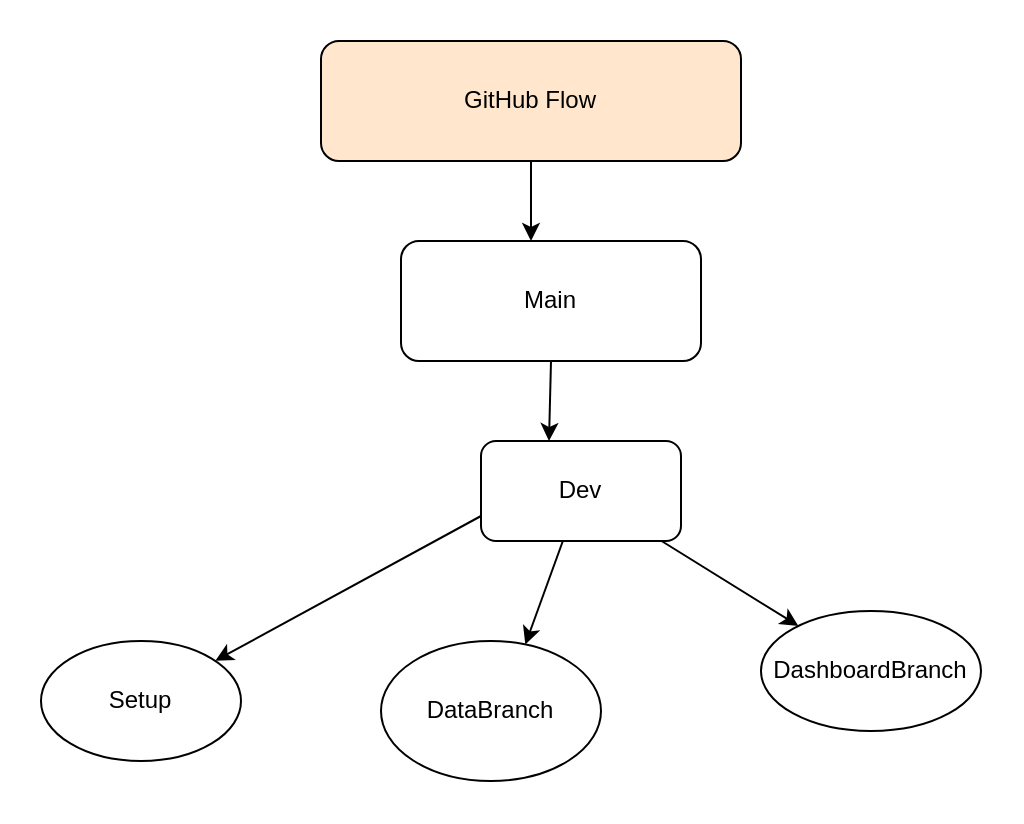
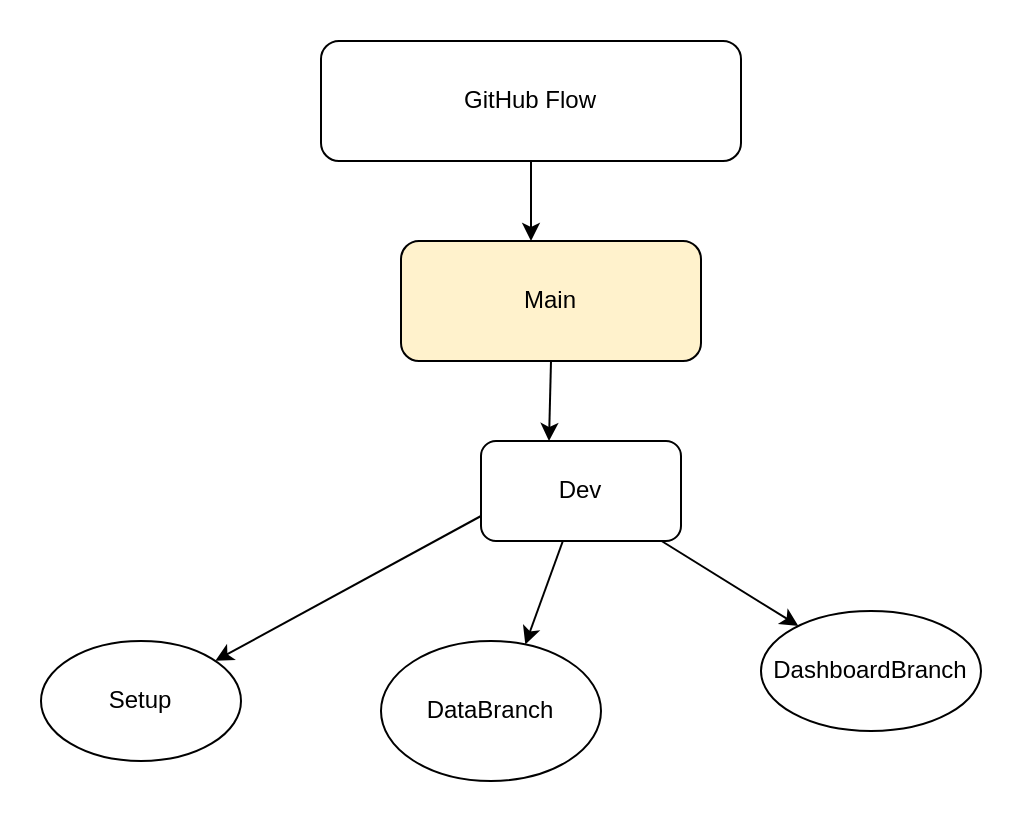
node "GitHub Flow": fillcolor #ffe6cc -> #ffffff
node "Main": fillcolor #ffffff -> #fff2cc
